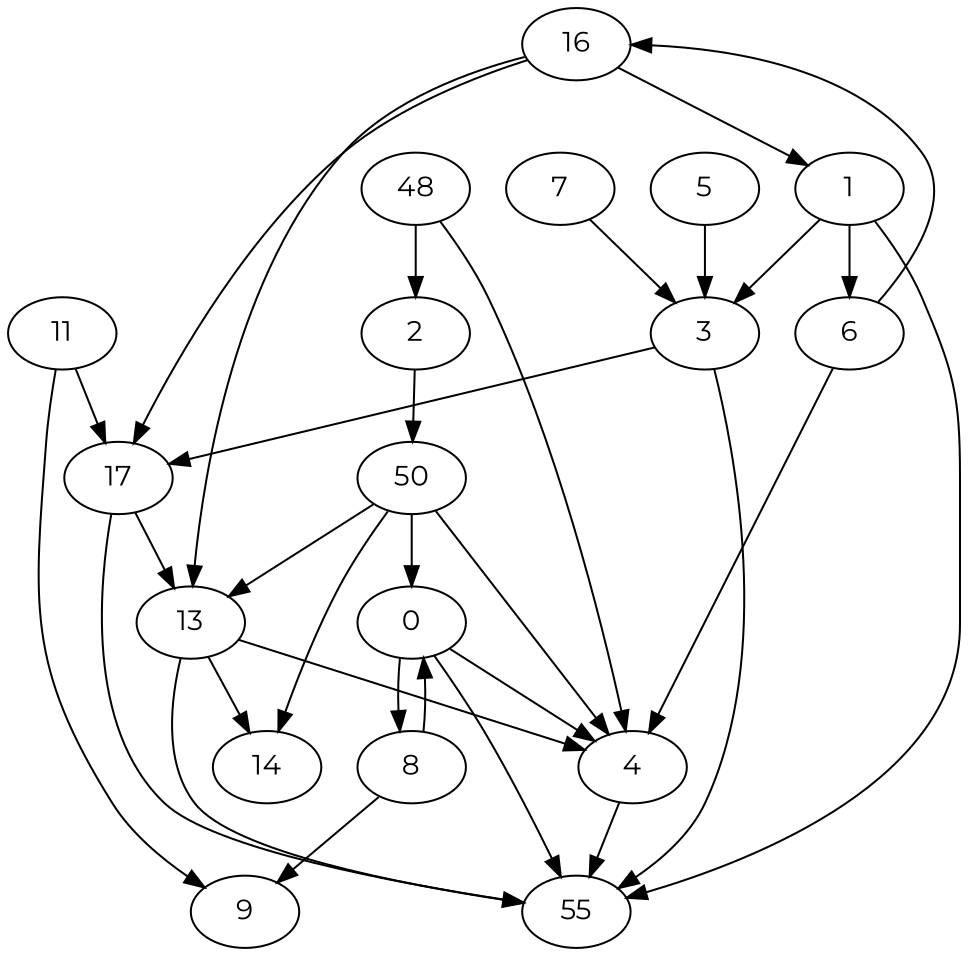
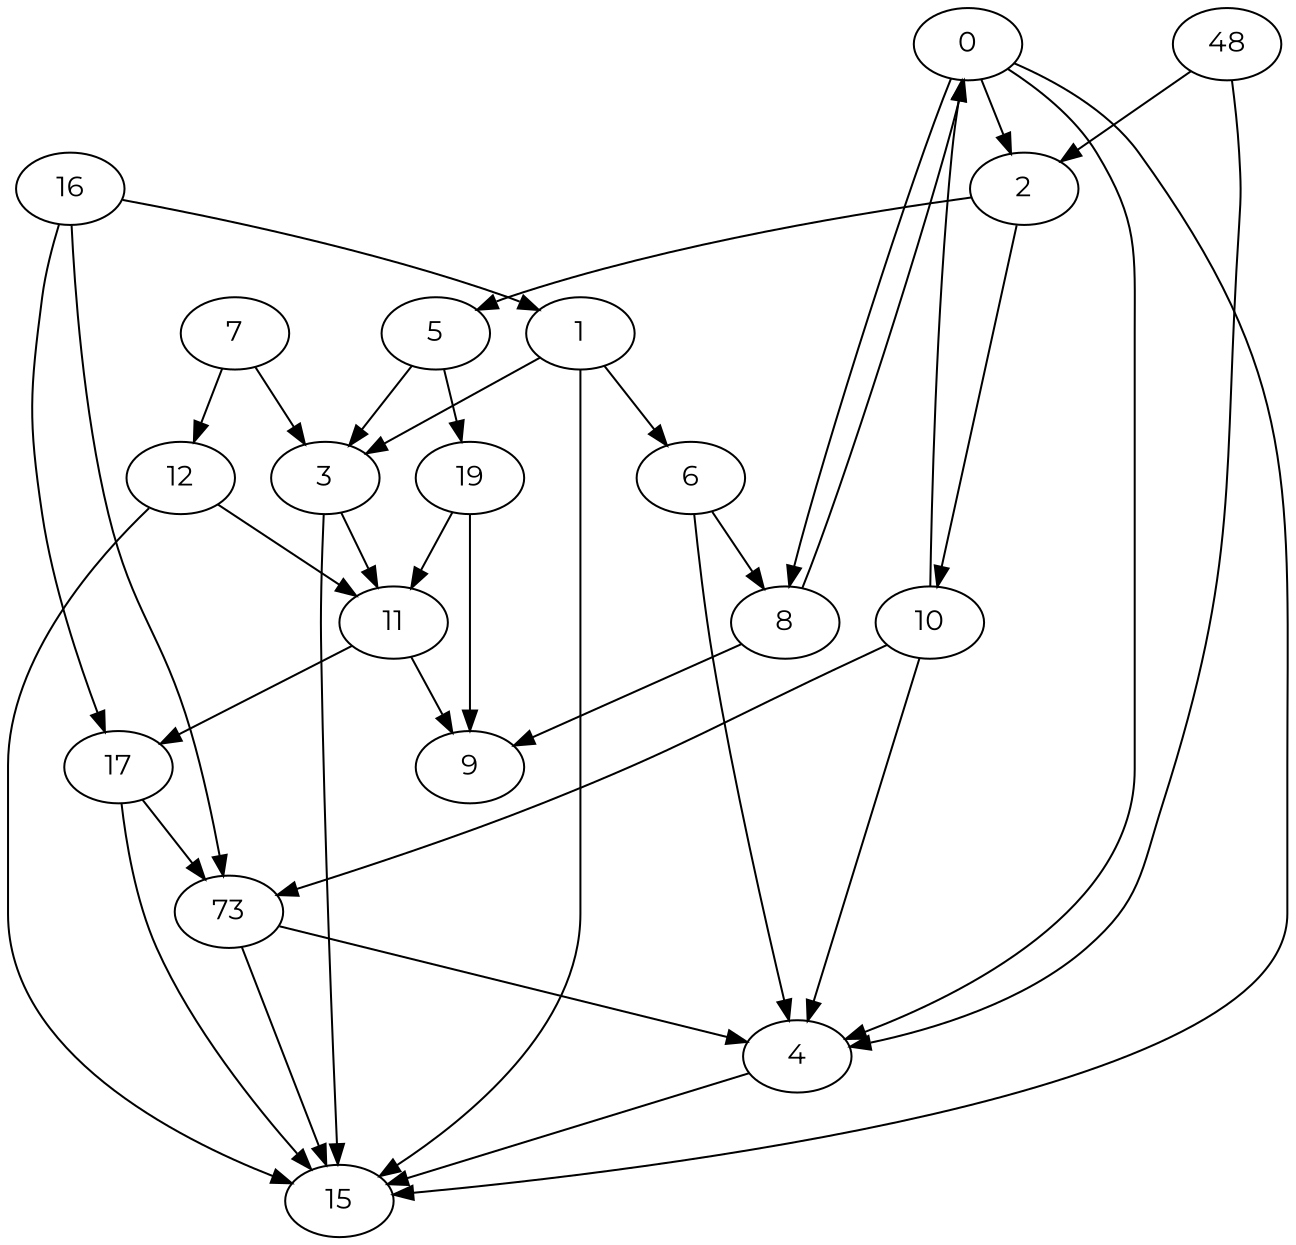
edge "6" -> "16": now "6" -> "8"
edge "0" -> "2": added
edge "2" -> "5": added
edge "3" -> "17": now "3" -> "11"
node "12": added
node "50": label "50" -> "10"
node "19": added
node "13": label "13" -> "73"
node "14": removed
node "55": label "55" -> "15"
